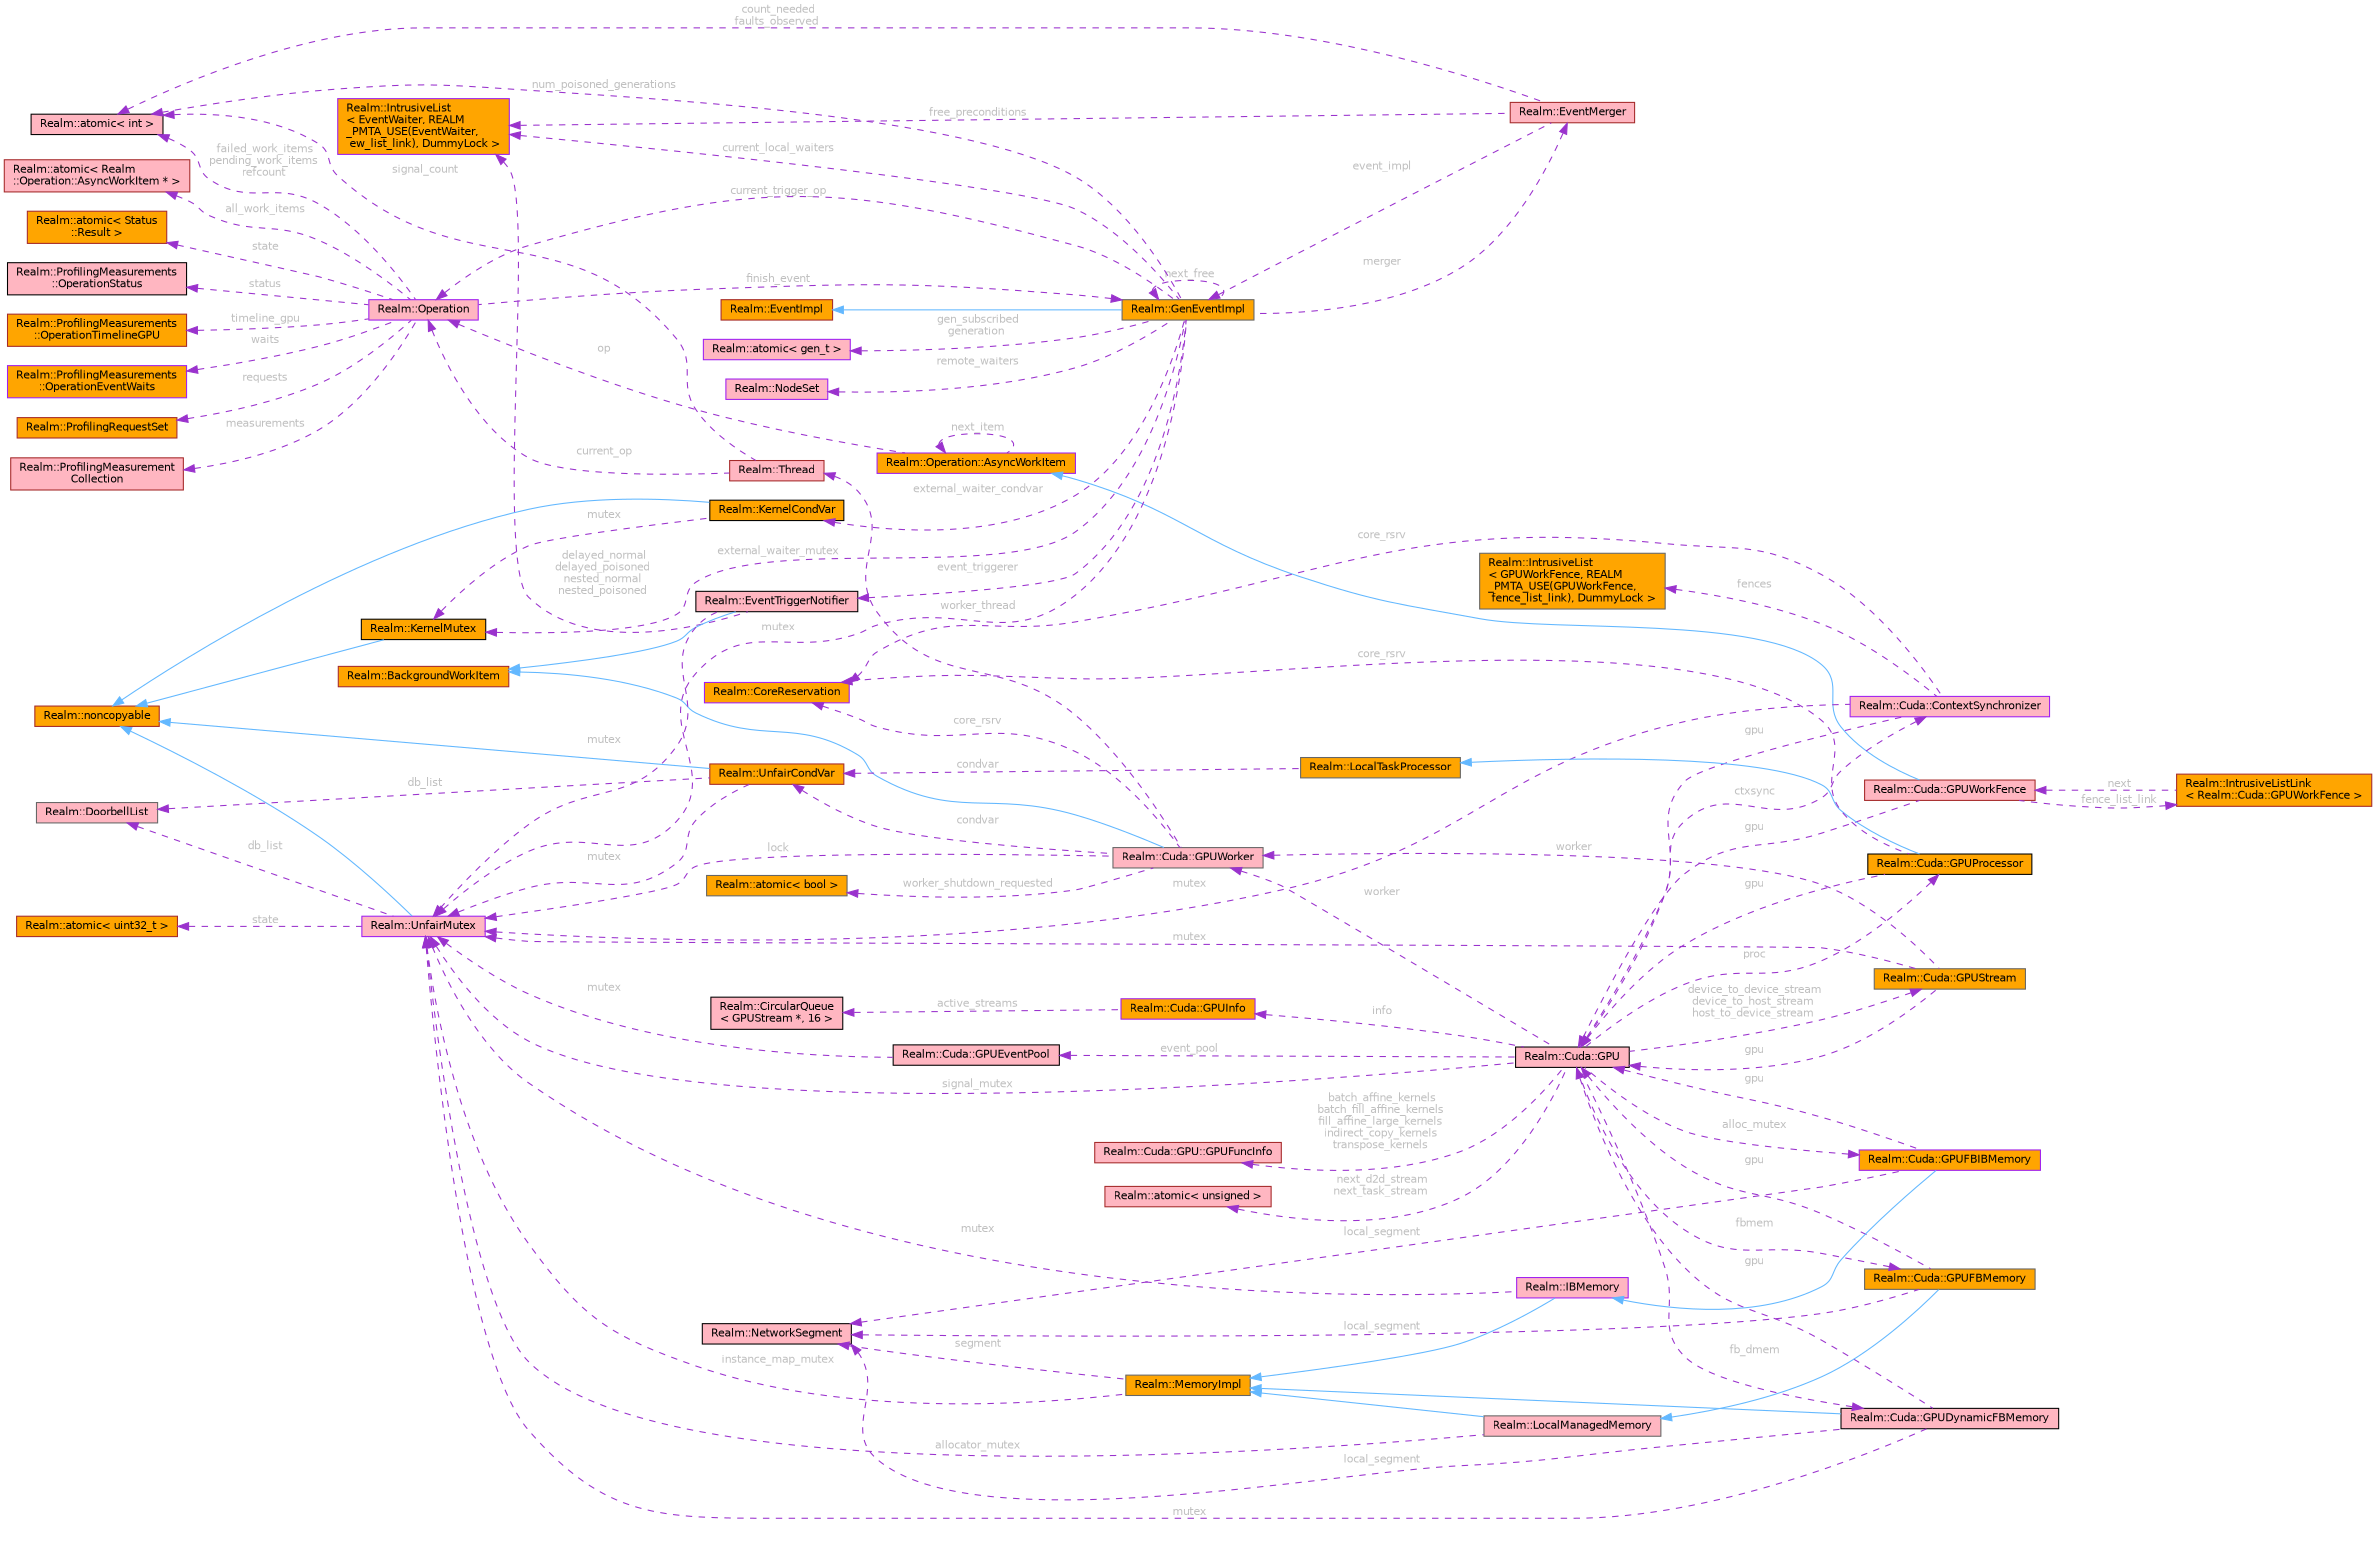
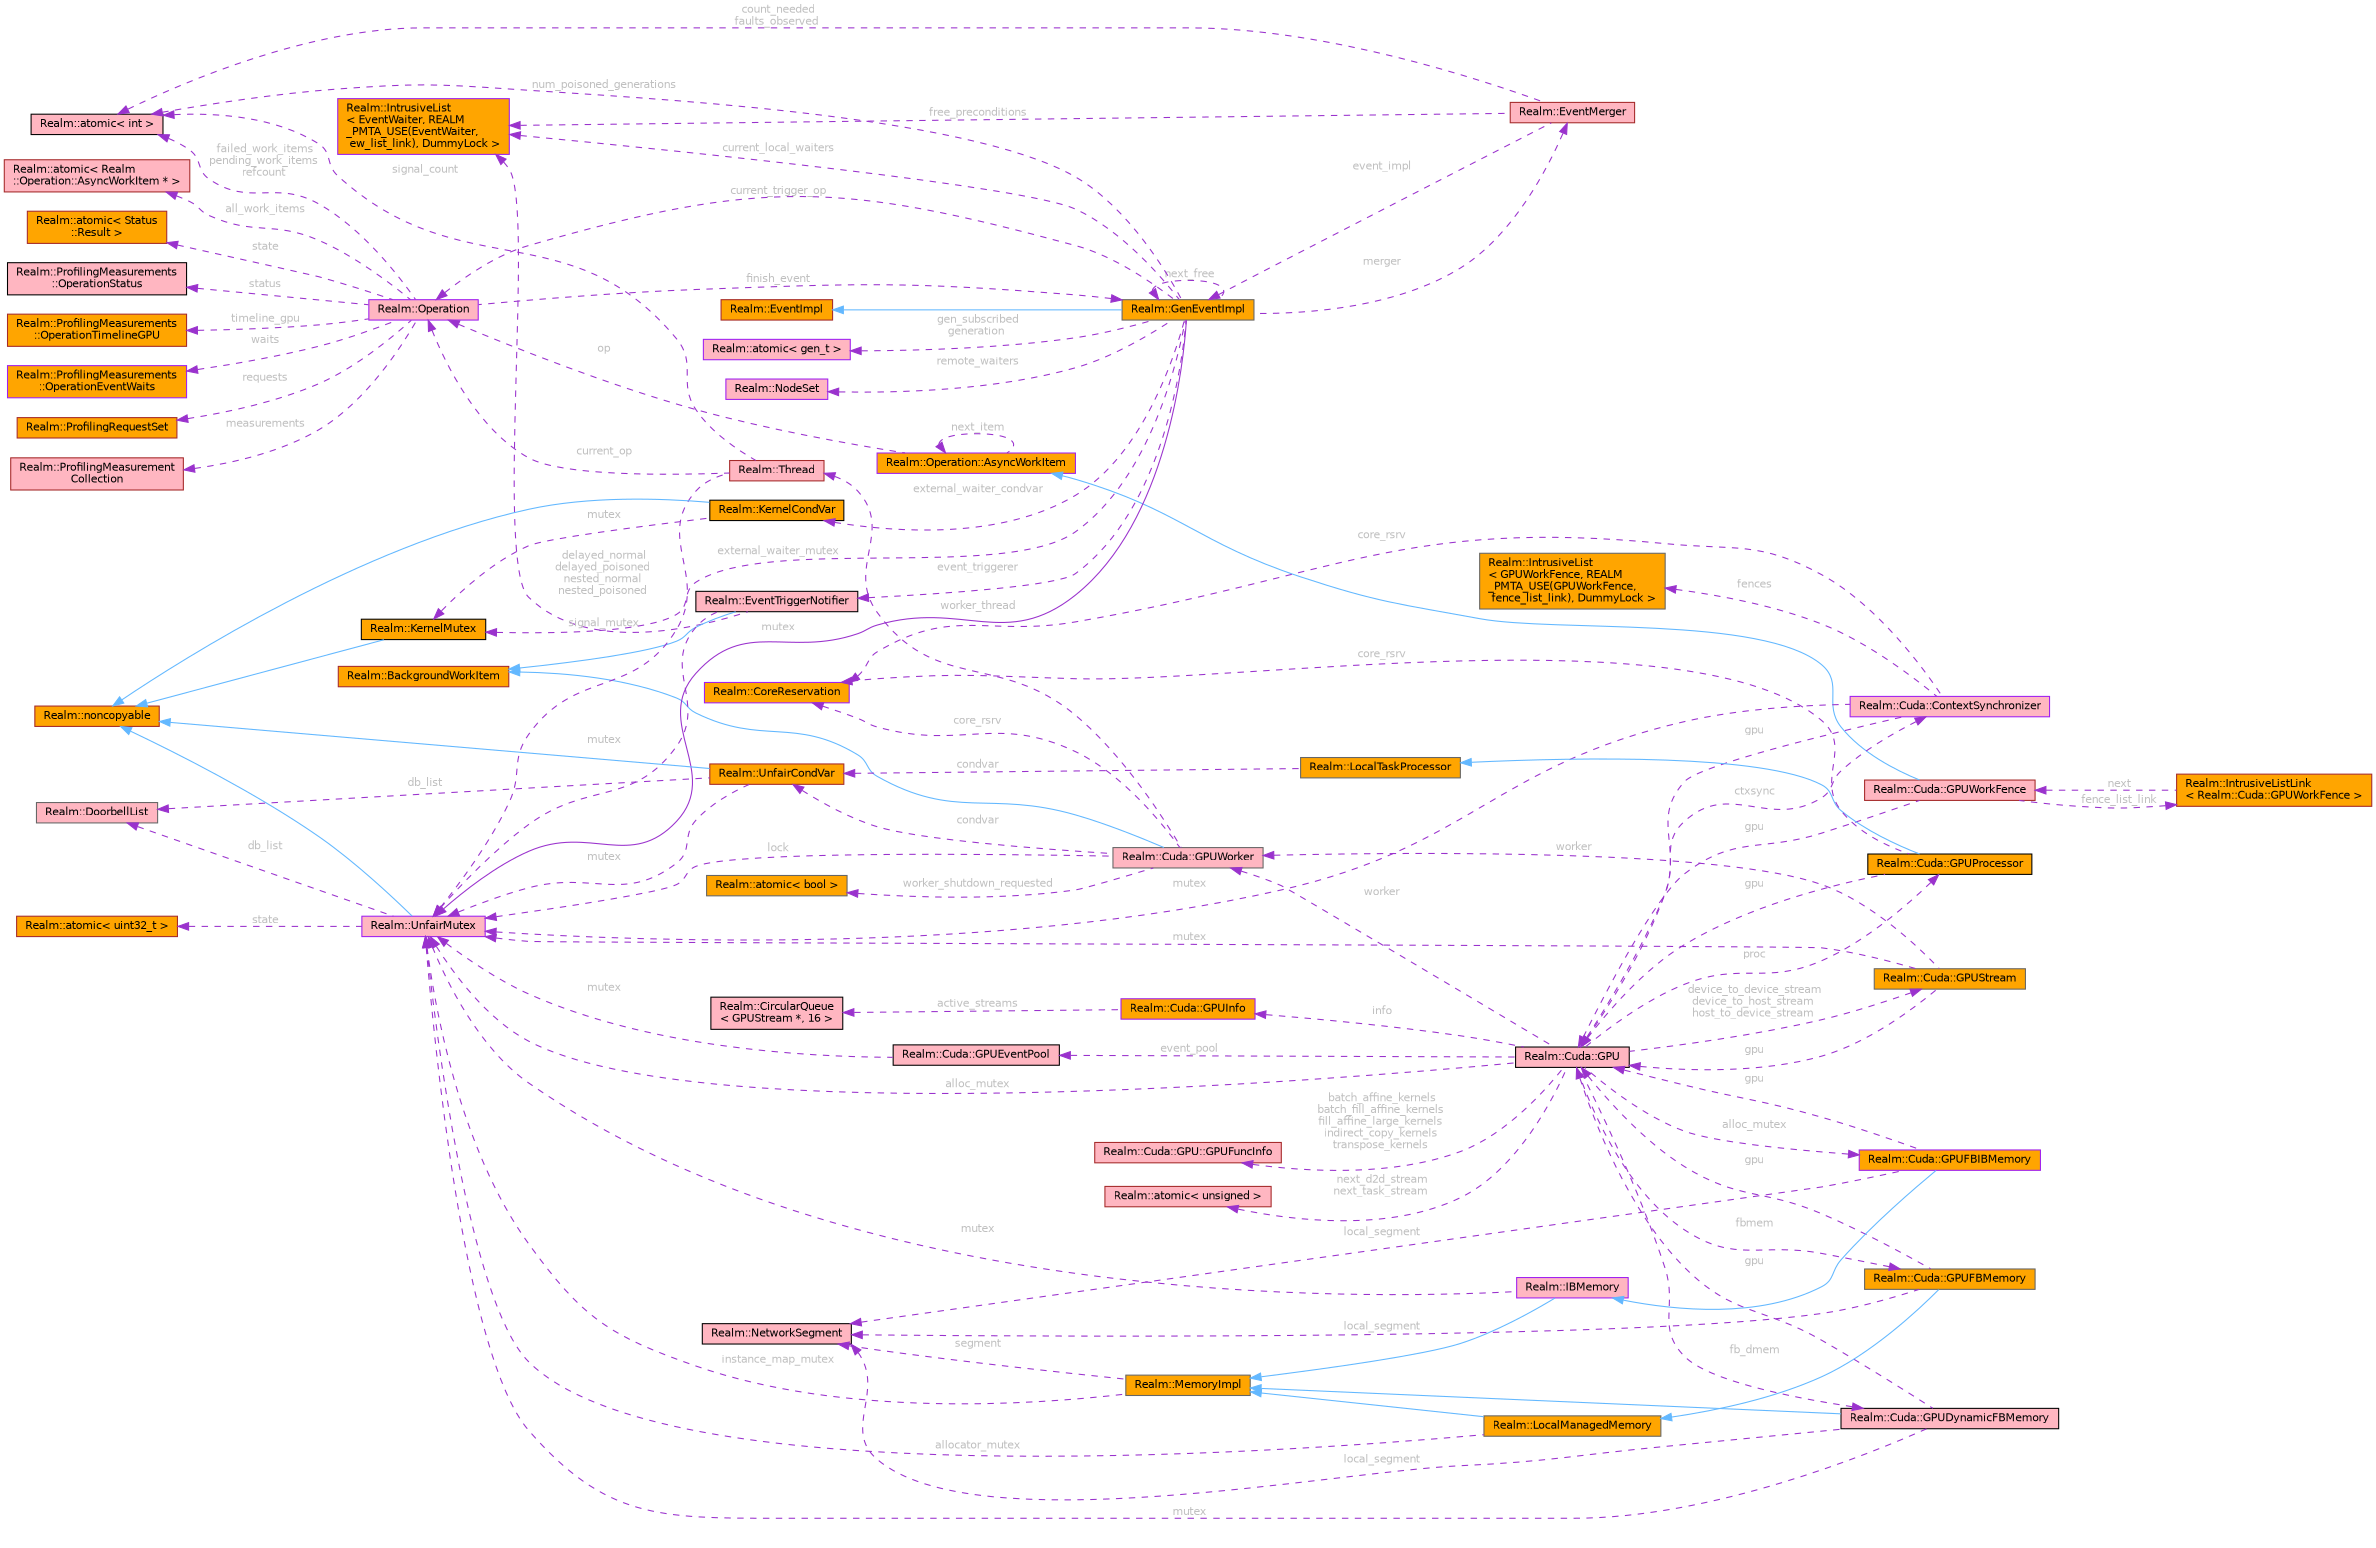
edge "Realm::GenEventImpl" -> "Realm::UnfairMutex": style dashed -> solid
edge "Realm::Thread" -> "Realm::UnfairMutex": added, label "signal_mutex"
edge "Realm::Cuda::GPU" -> "Realm::UnfairMutex": label " signal_mutex" -> " alloc_mutex"
node "Realm::LocalManagedMemory": fillcolor lightpink -> orange
